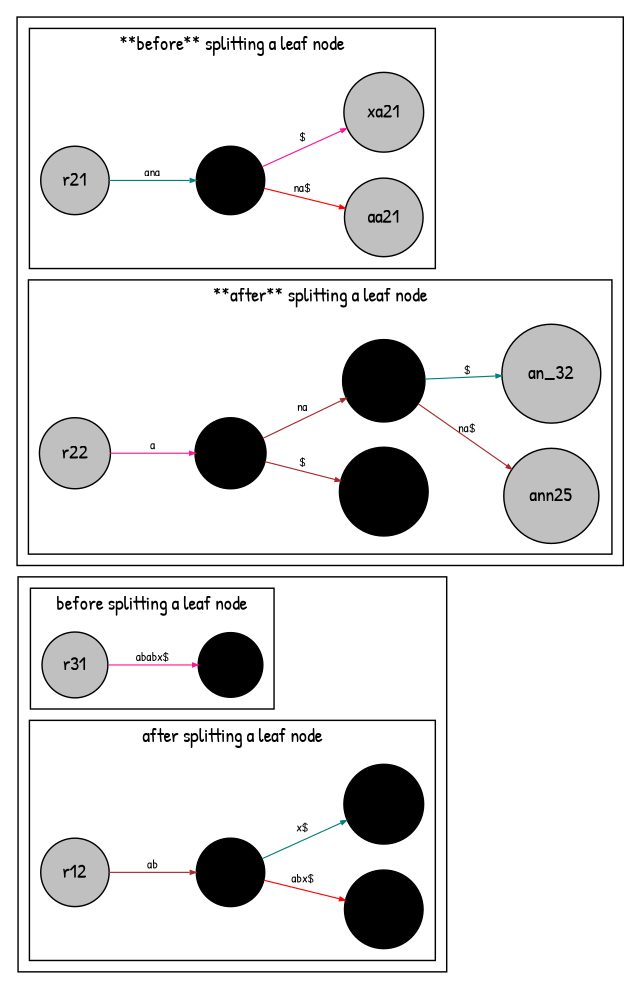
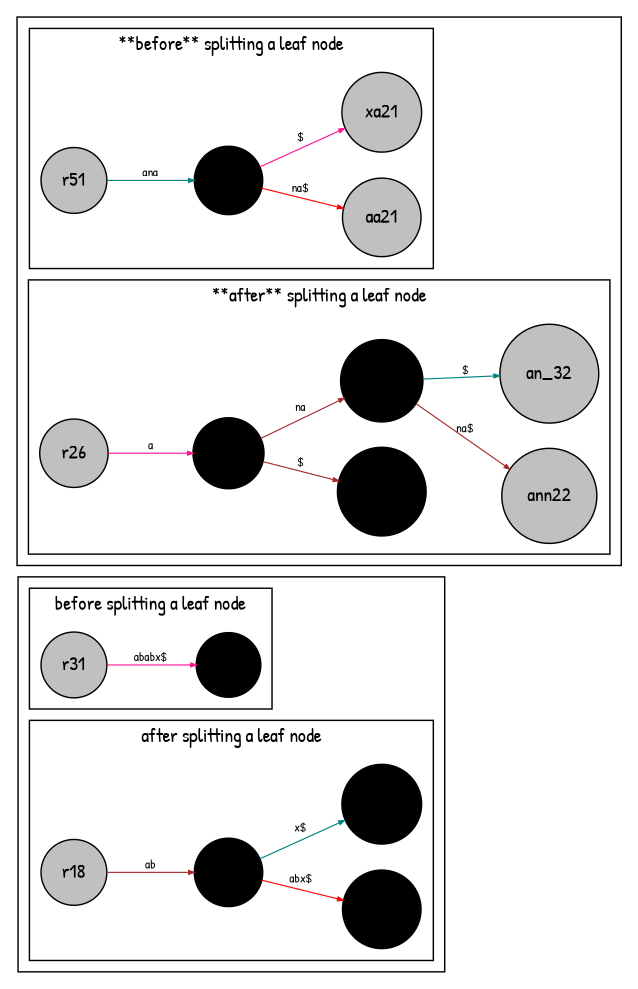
node "r21": label "r21" -> "r51"
node "r22": label "r22" -> "r26"
node "ann25": label "ann25" -> "ann22"
node "r12": label "r12" -> "r18"
